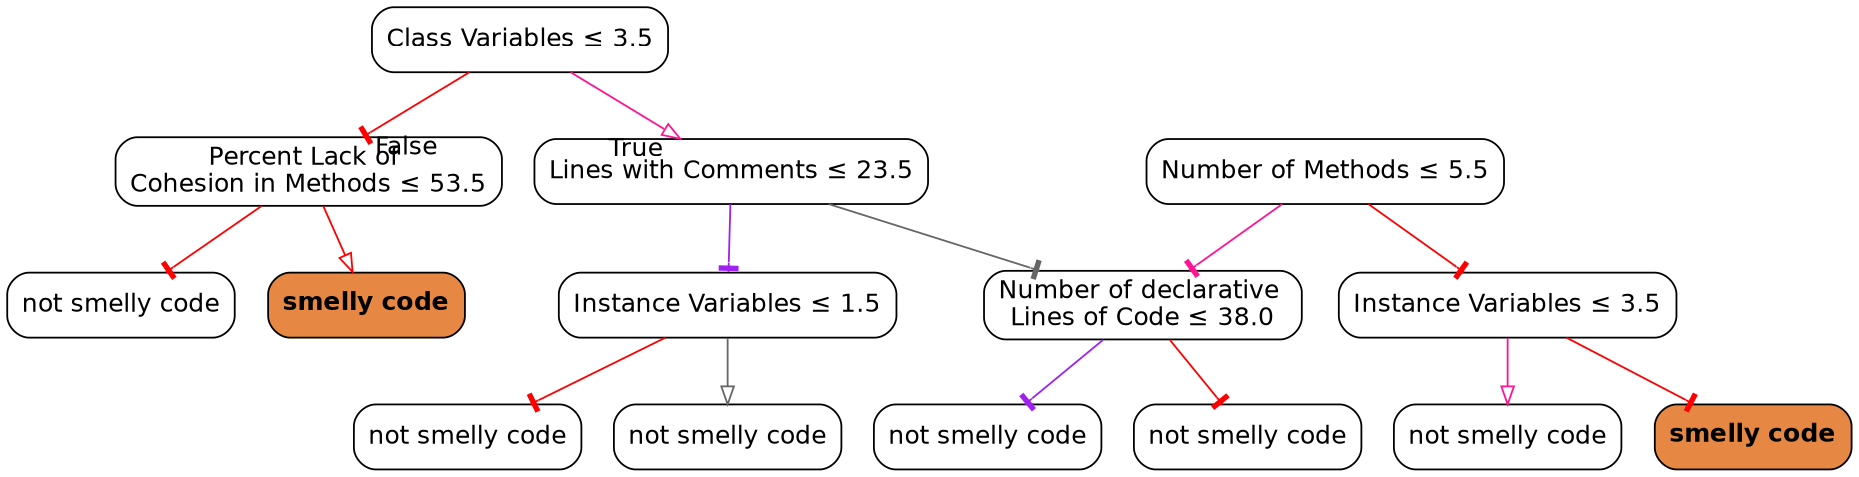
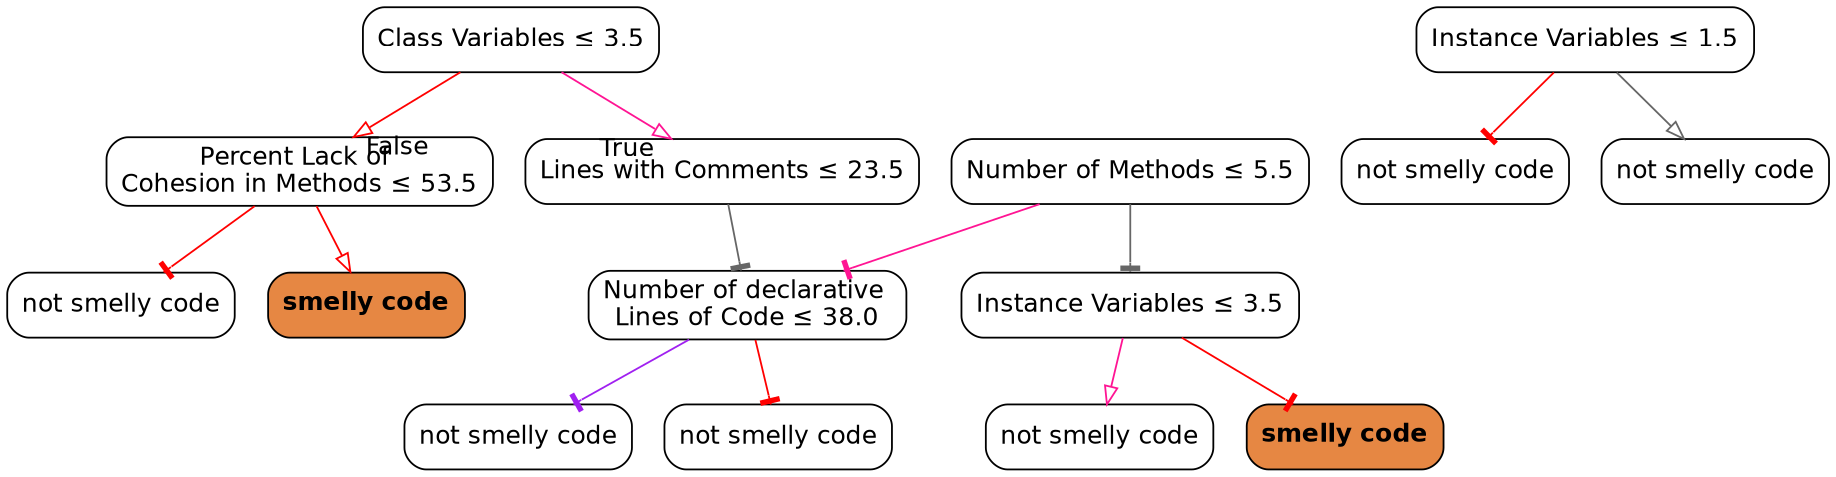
edge "Class Variables ≤ 3.5" -> "Percent Lack of": arrowhead tee -> onormal
edge "Lines with Comments ≤ 23.5" -> "Instance Variables ≤ 1.5": removed
edge "Number of Methods ≤ 5.5" -> "Instance Variables ≤ 3.5": color red -> gray40
